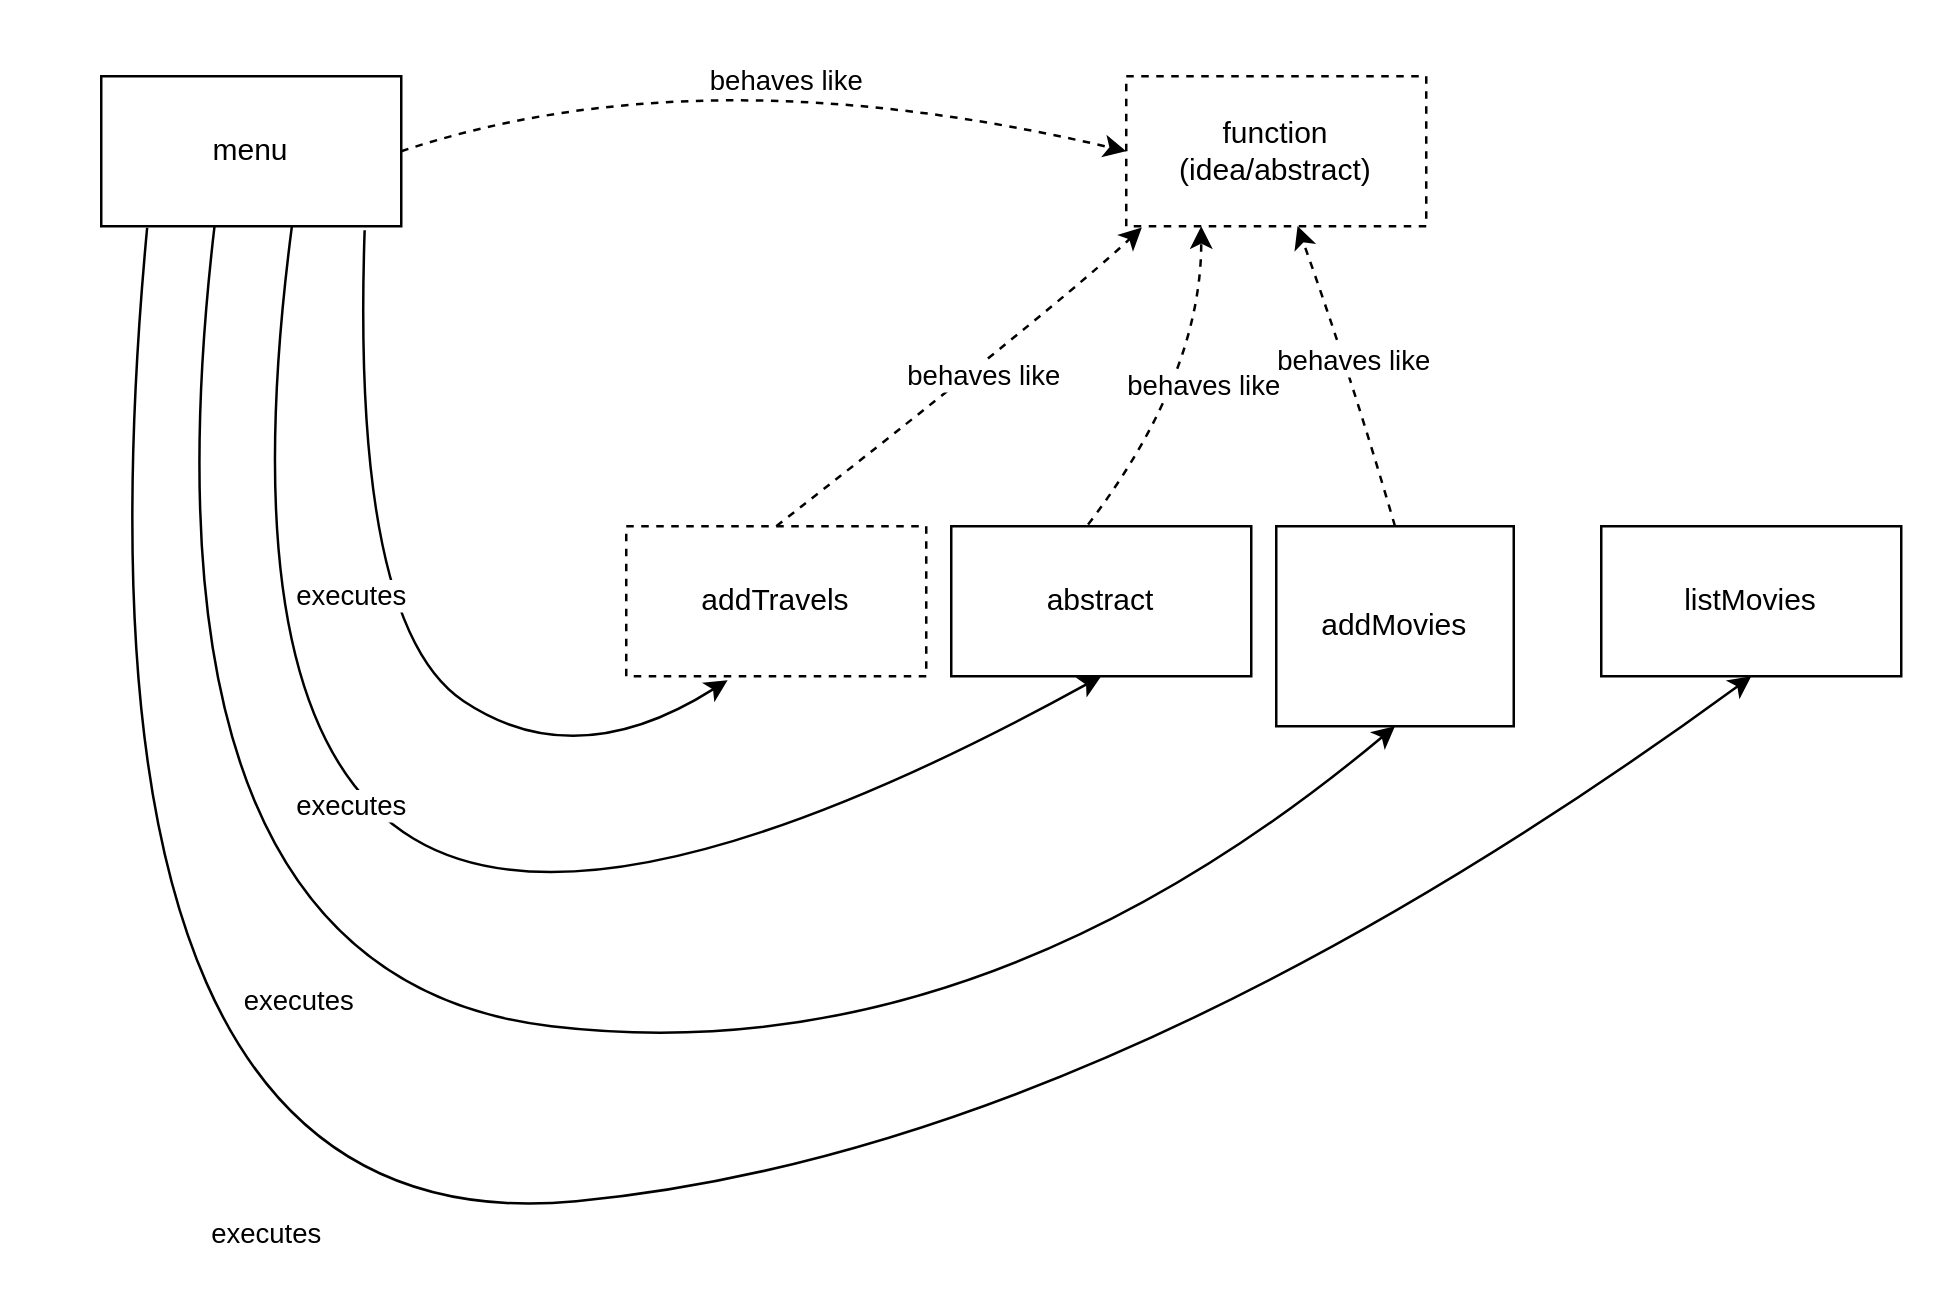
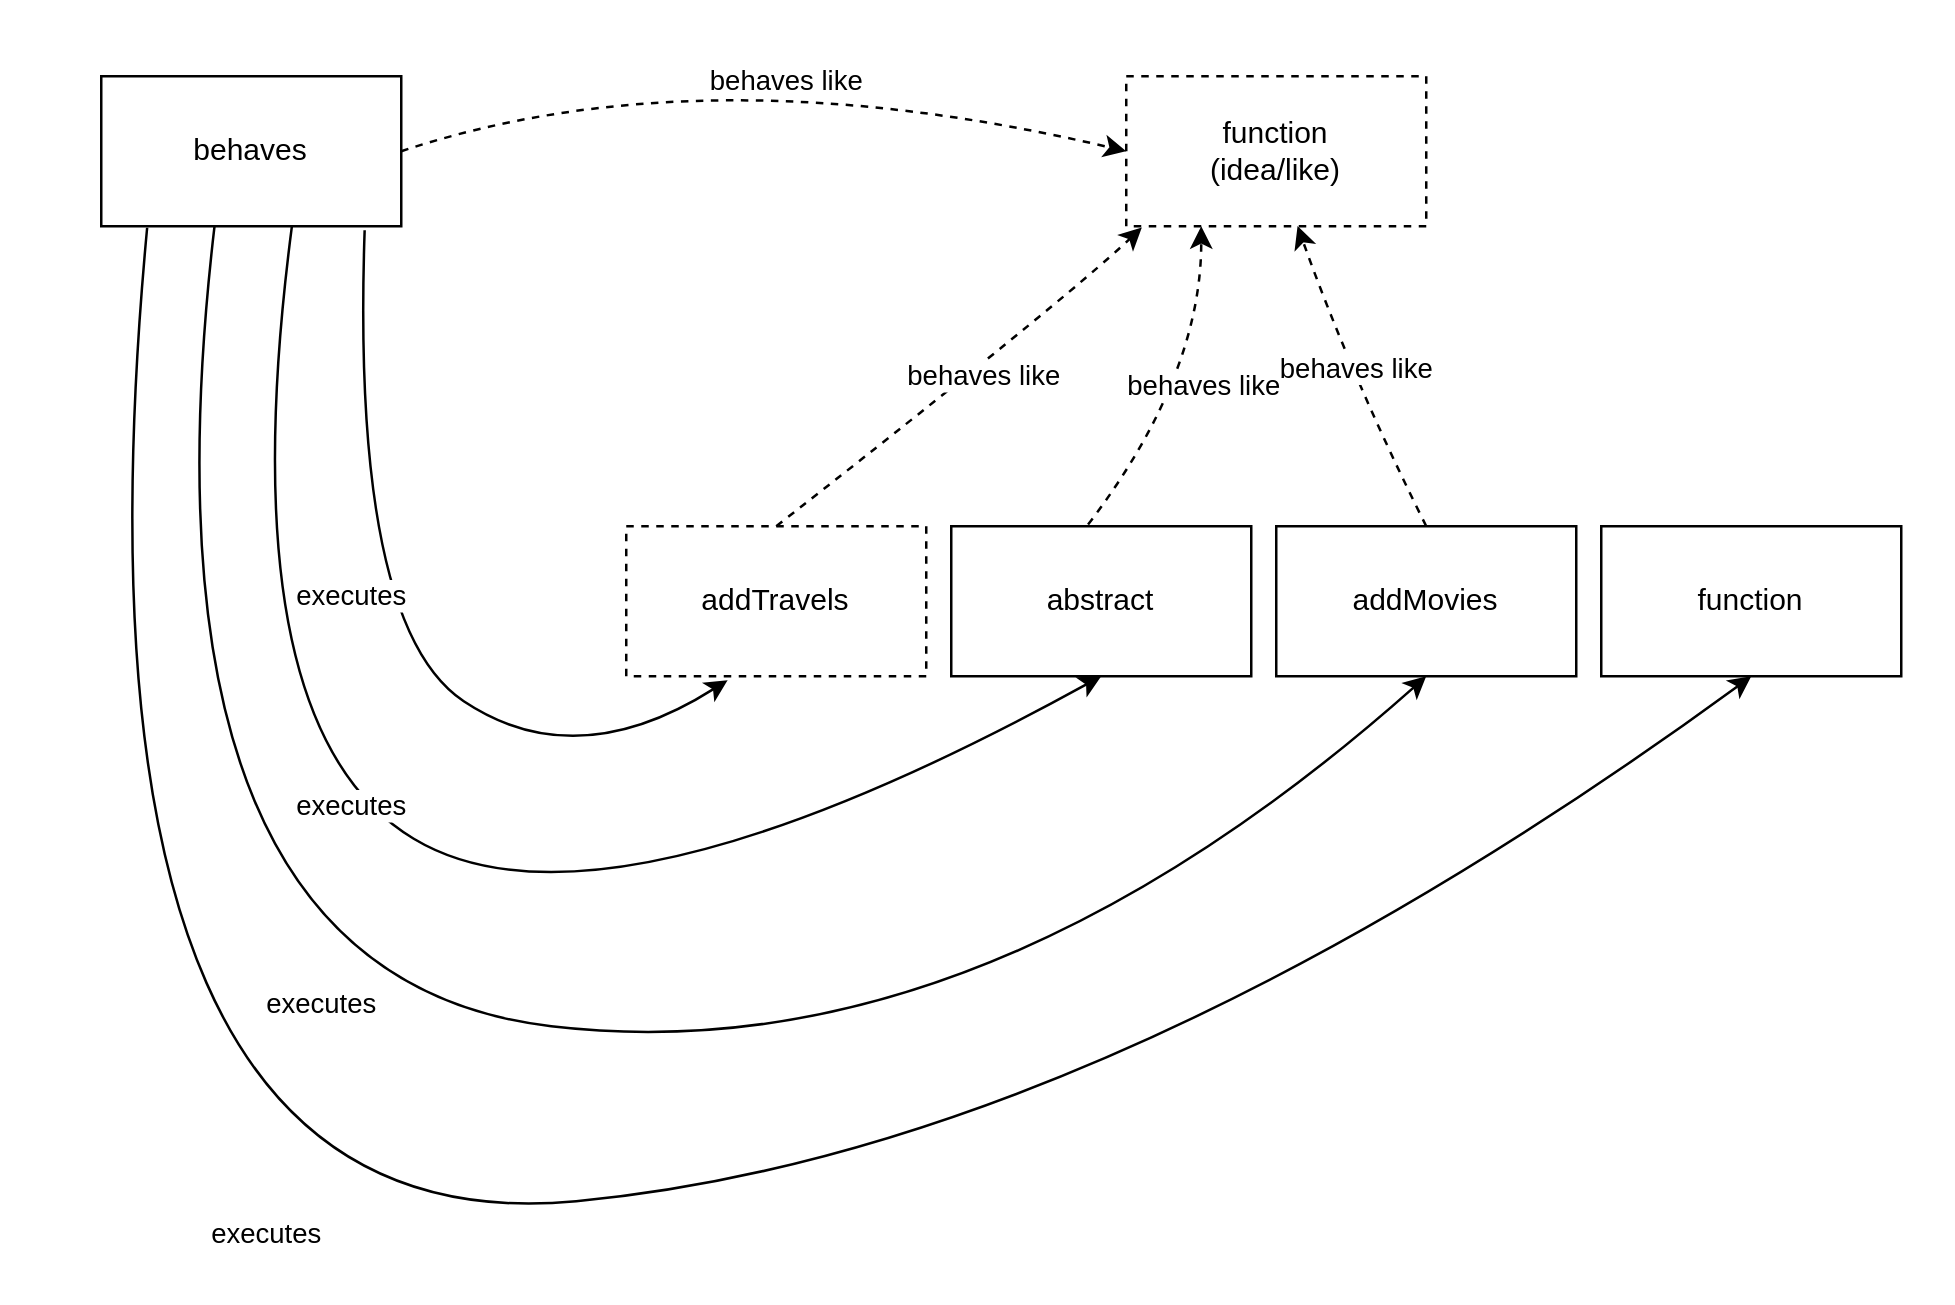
node "menu": label "menu" -> "behaves"
node "function (idea/abstract)": label "function (idea/abstract)" -> "function (idea/like)"
node "listMovies": label "listMovies" -> "function"
node "addMovies": size 238x200 -> 300x150
